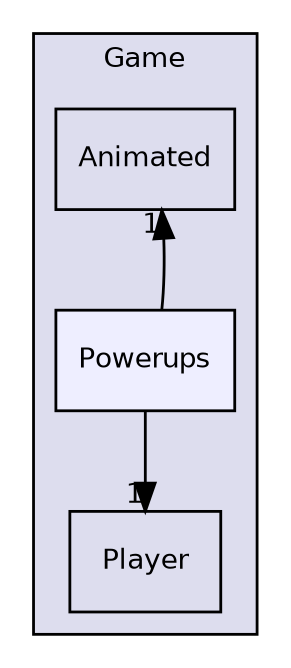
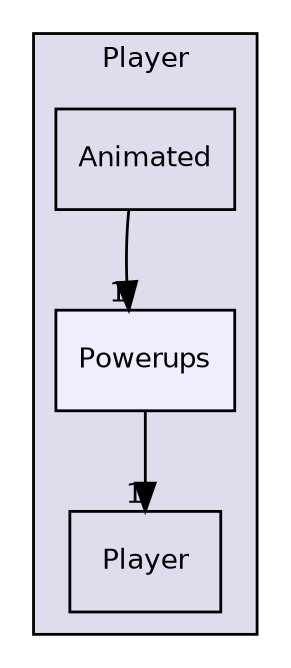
cluster "Game": label "Game" -> "Player"
edge "Powerups" -> "Animated": reversed
